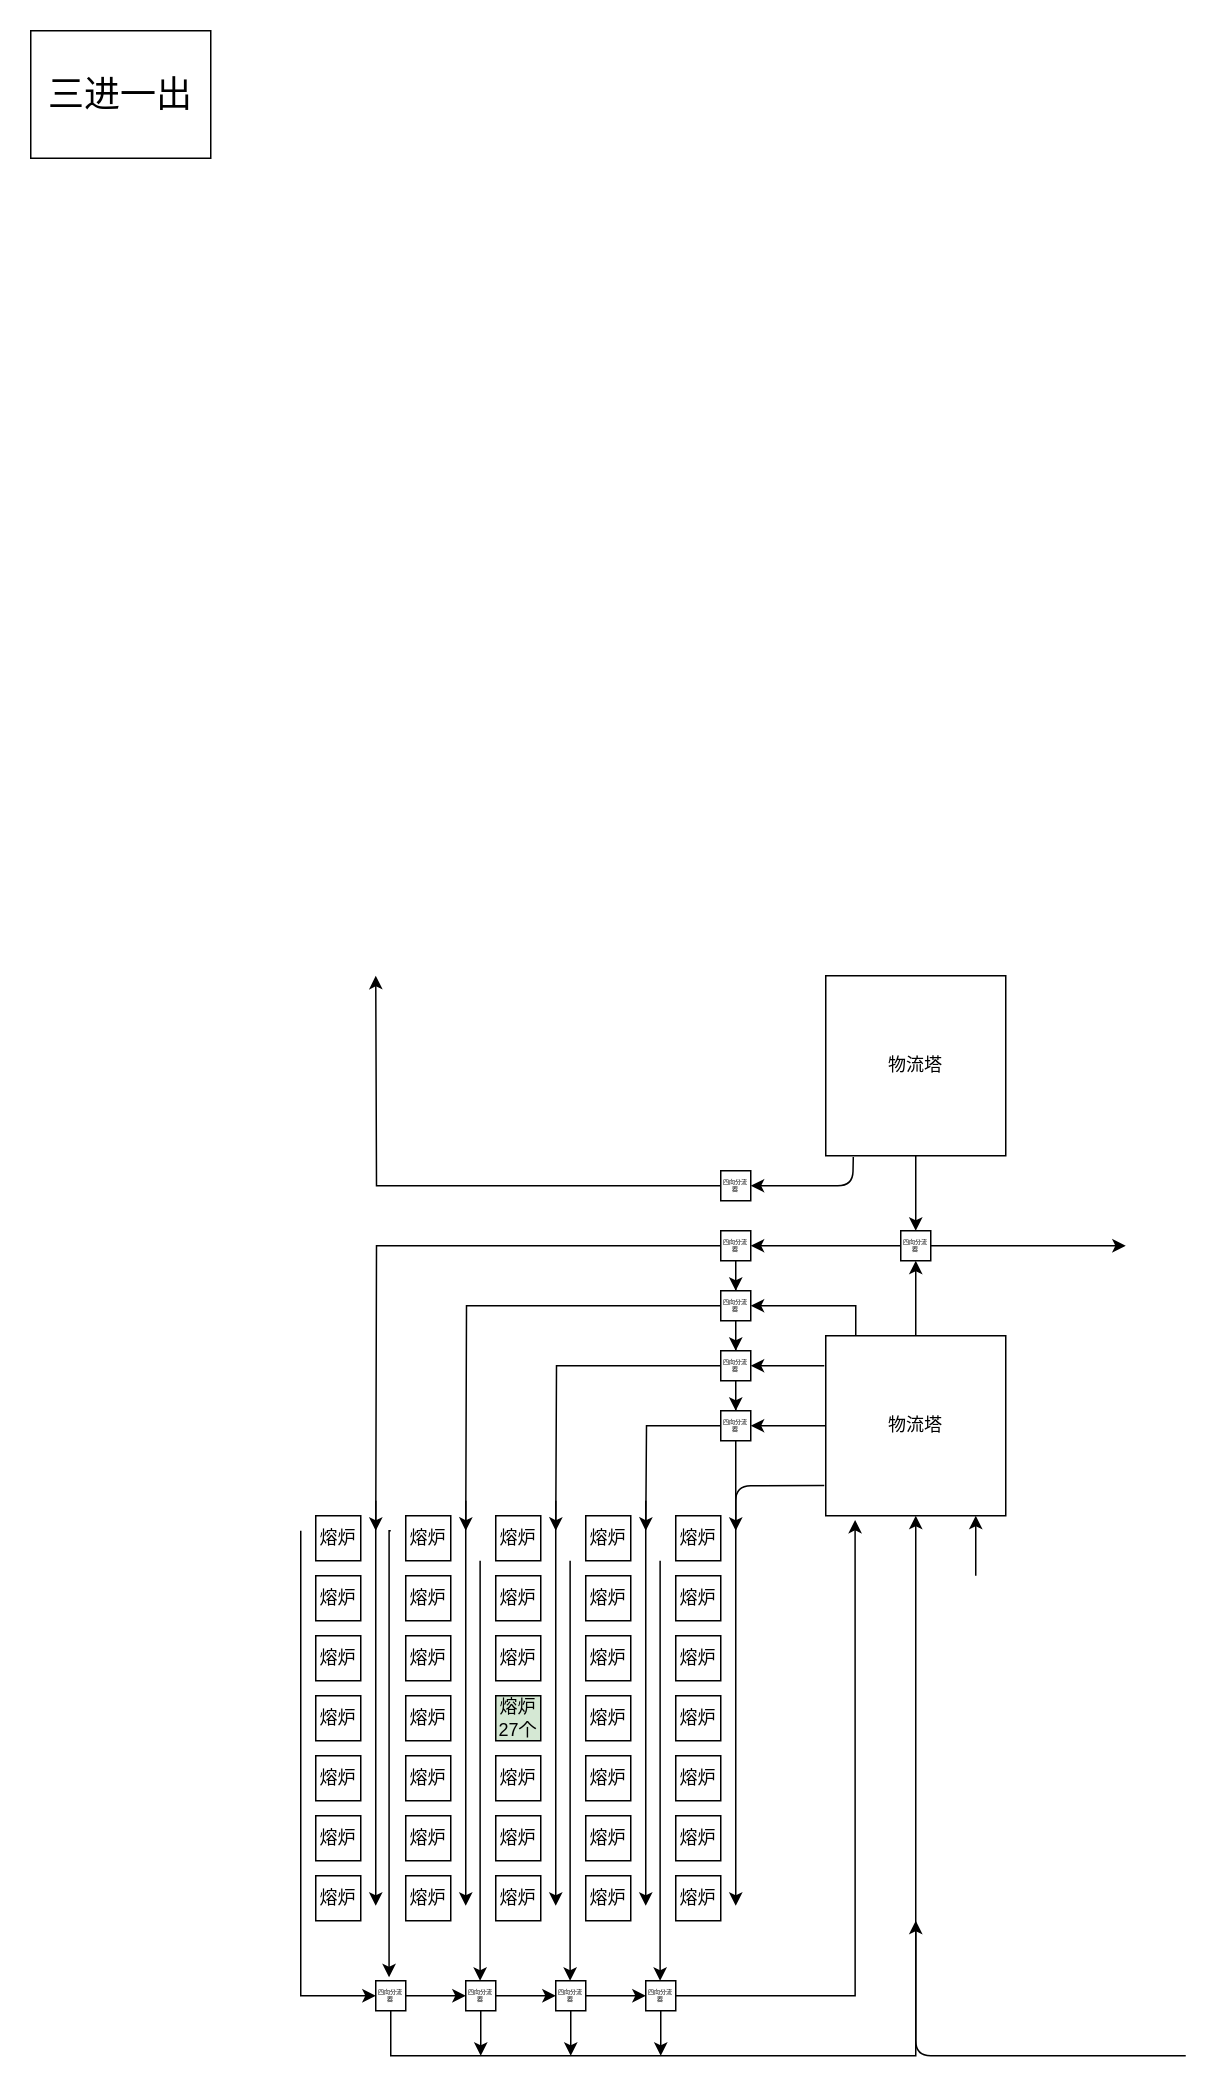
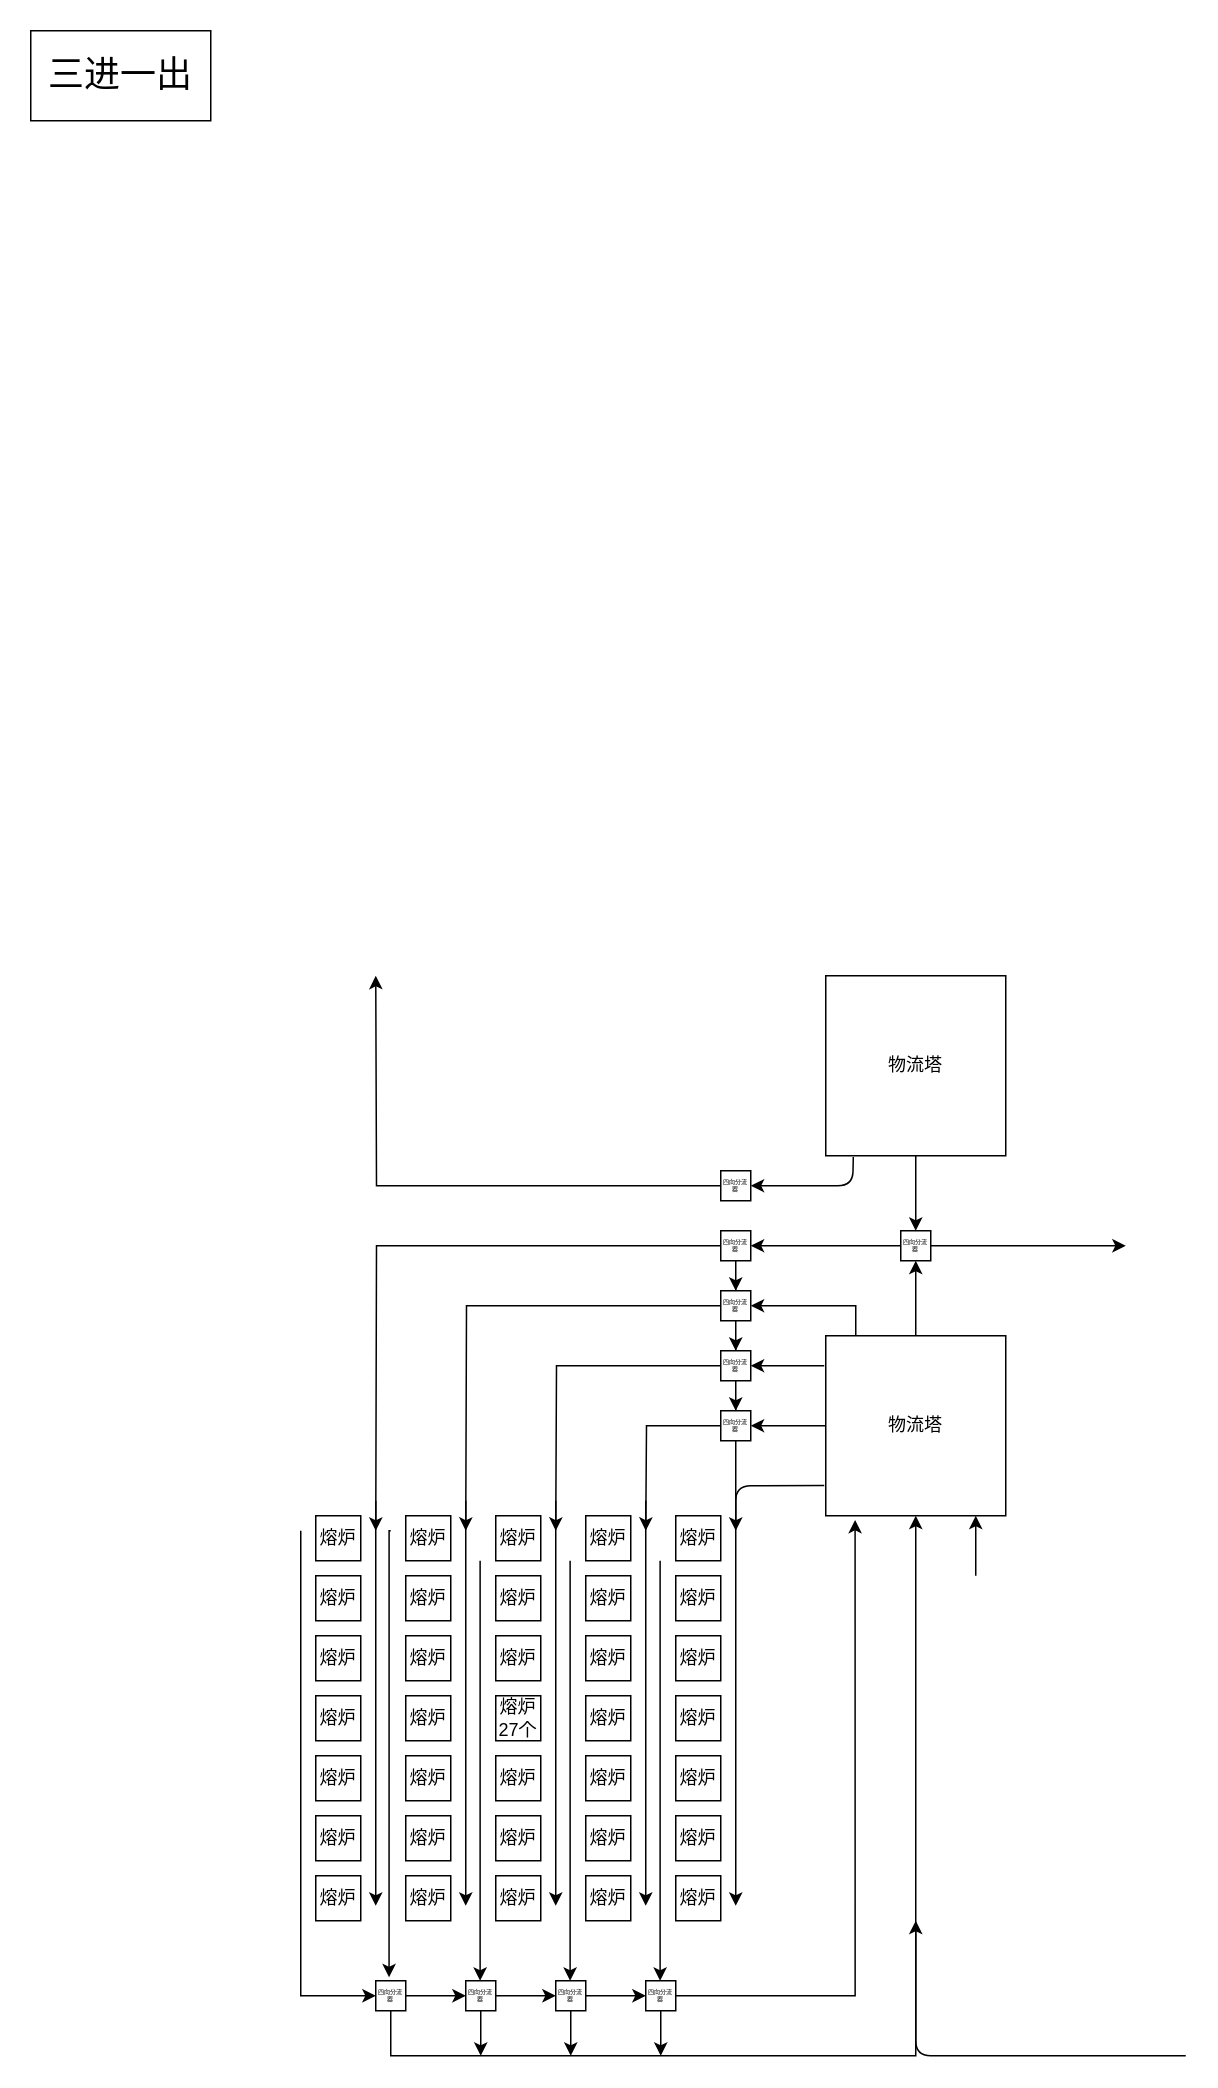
node "三进一出": size 180x128 -> 180x90
node "熔炉27个": fillcolor #d5e8d4 -> #ffffff
